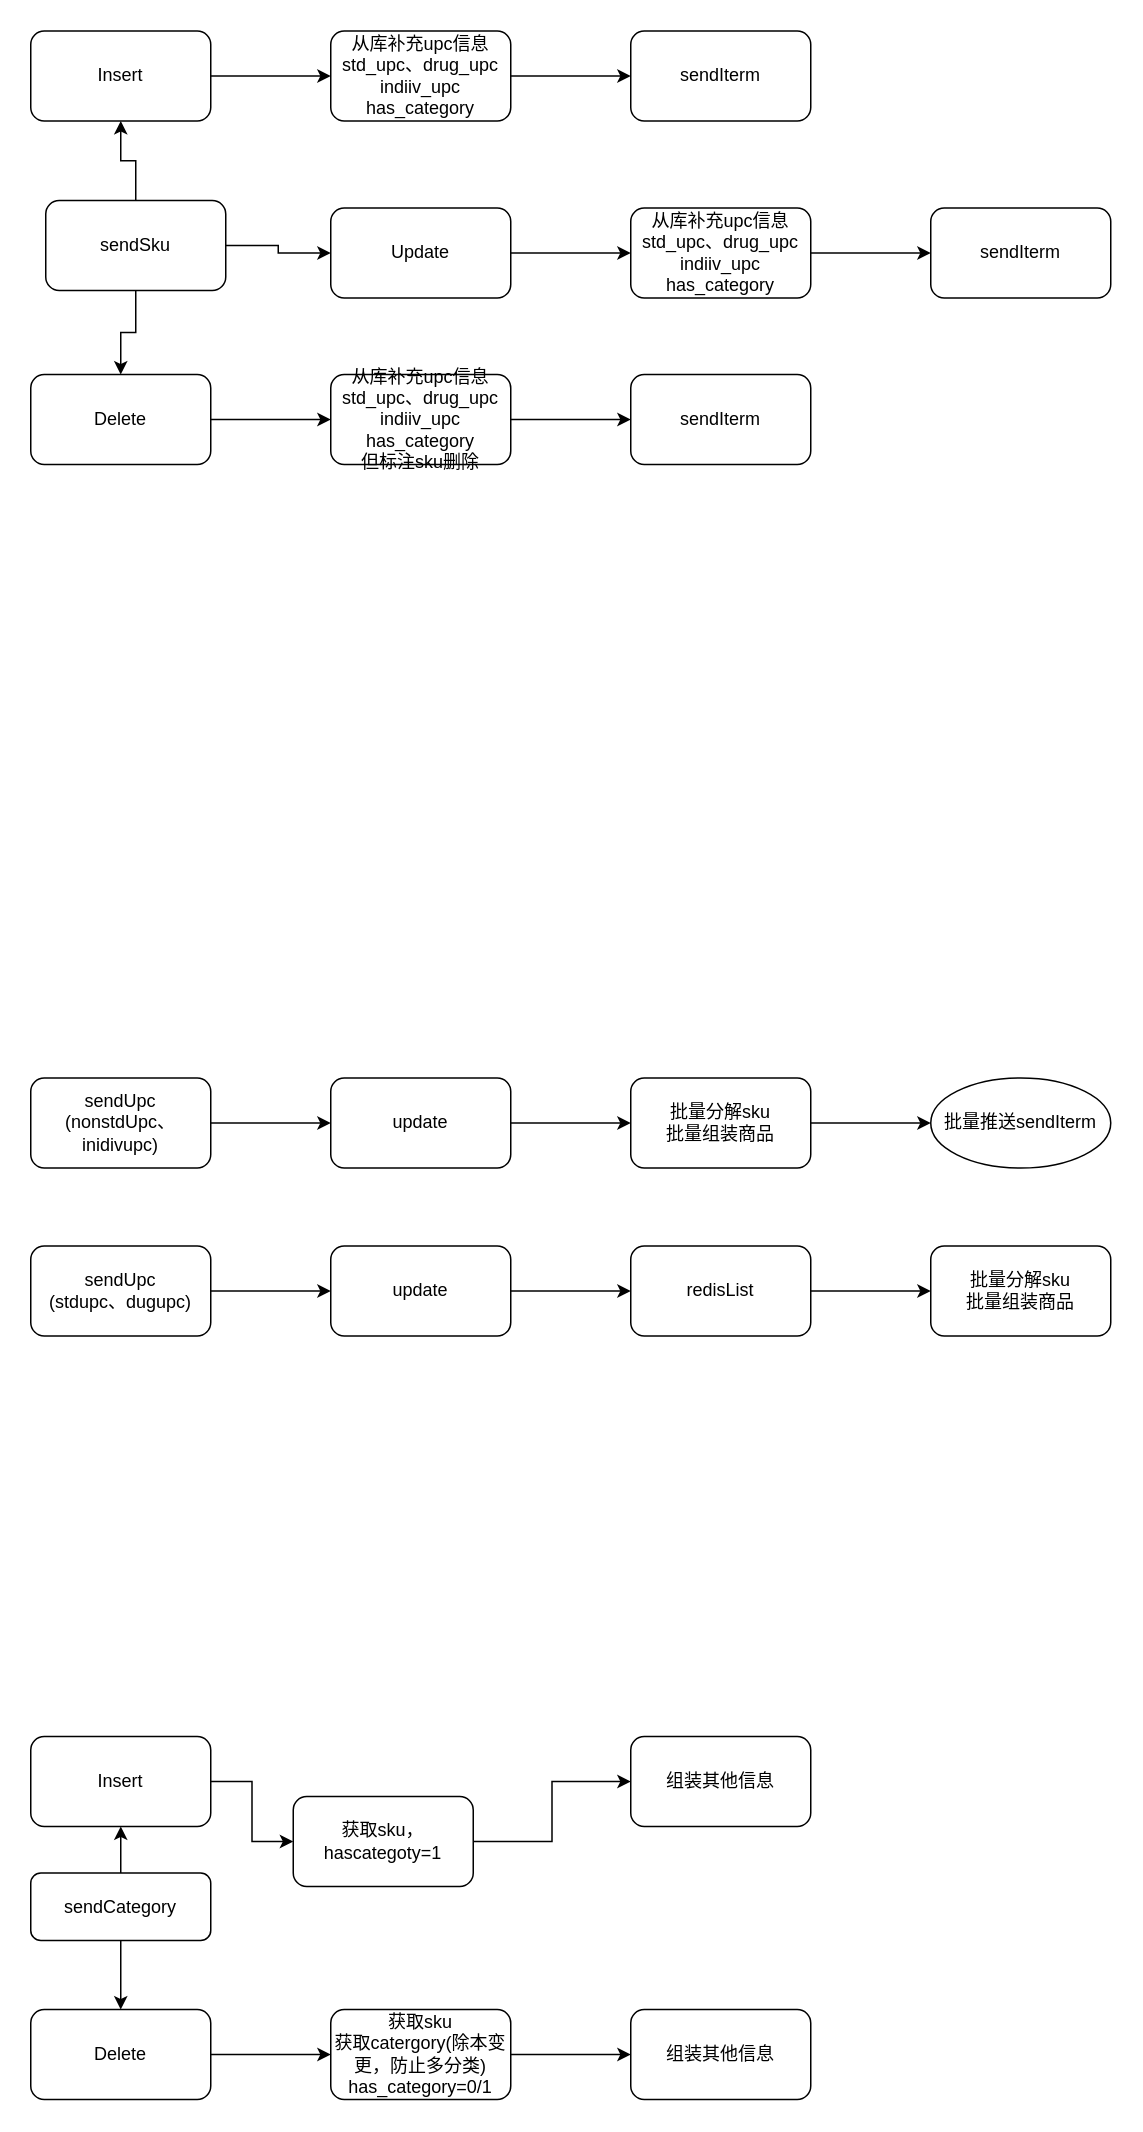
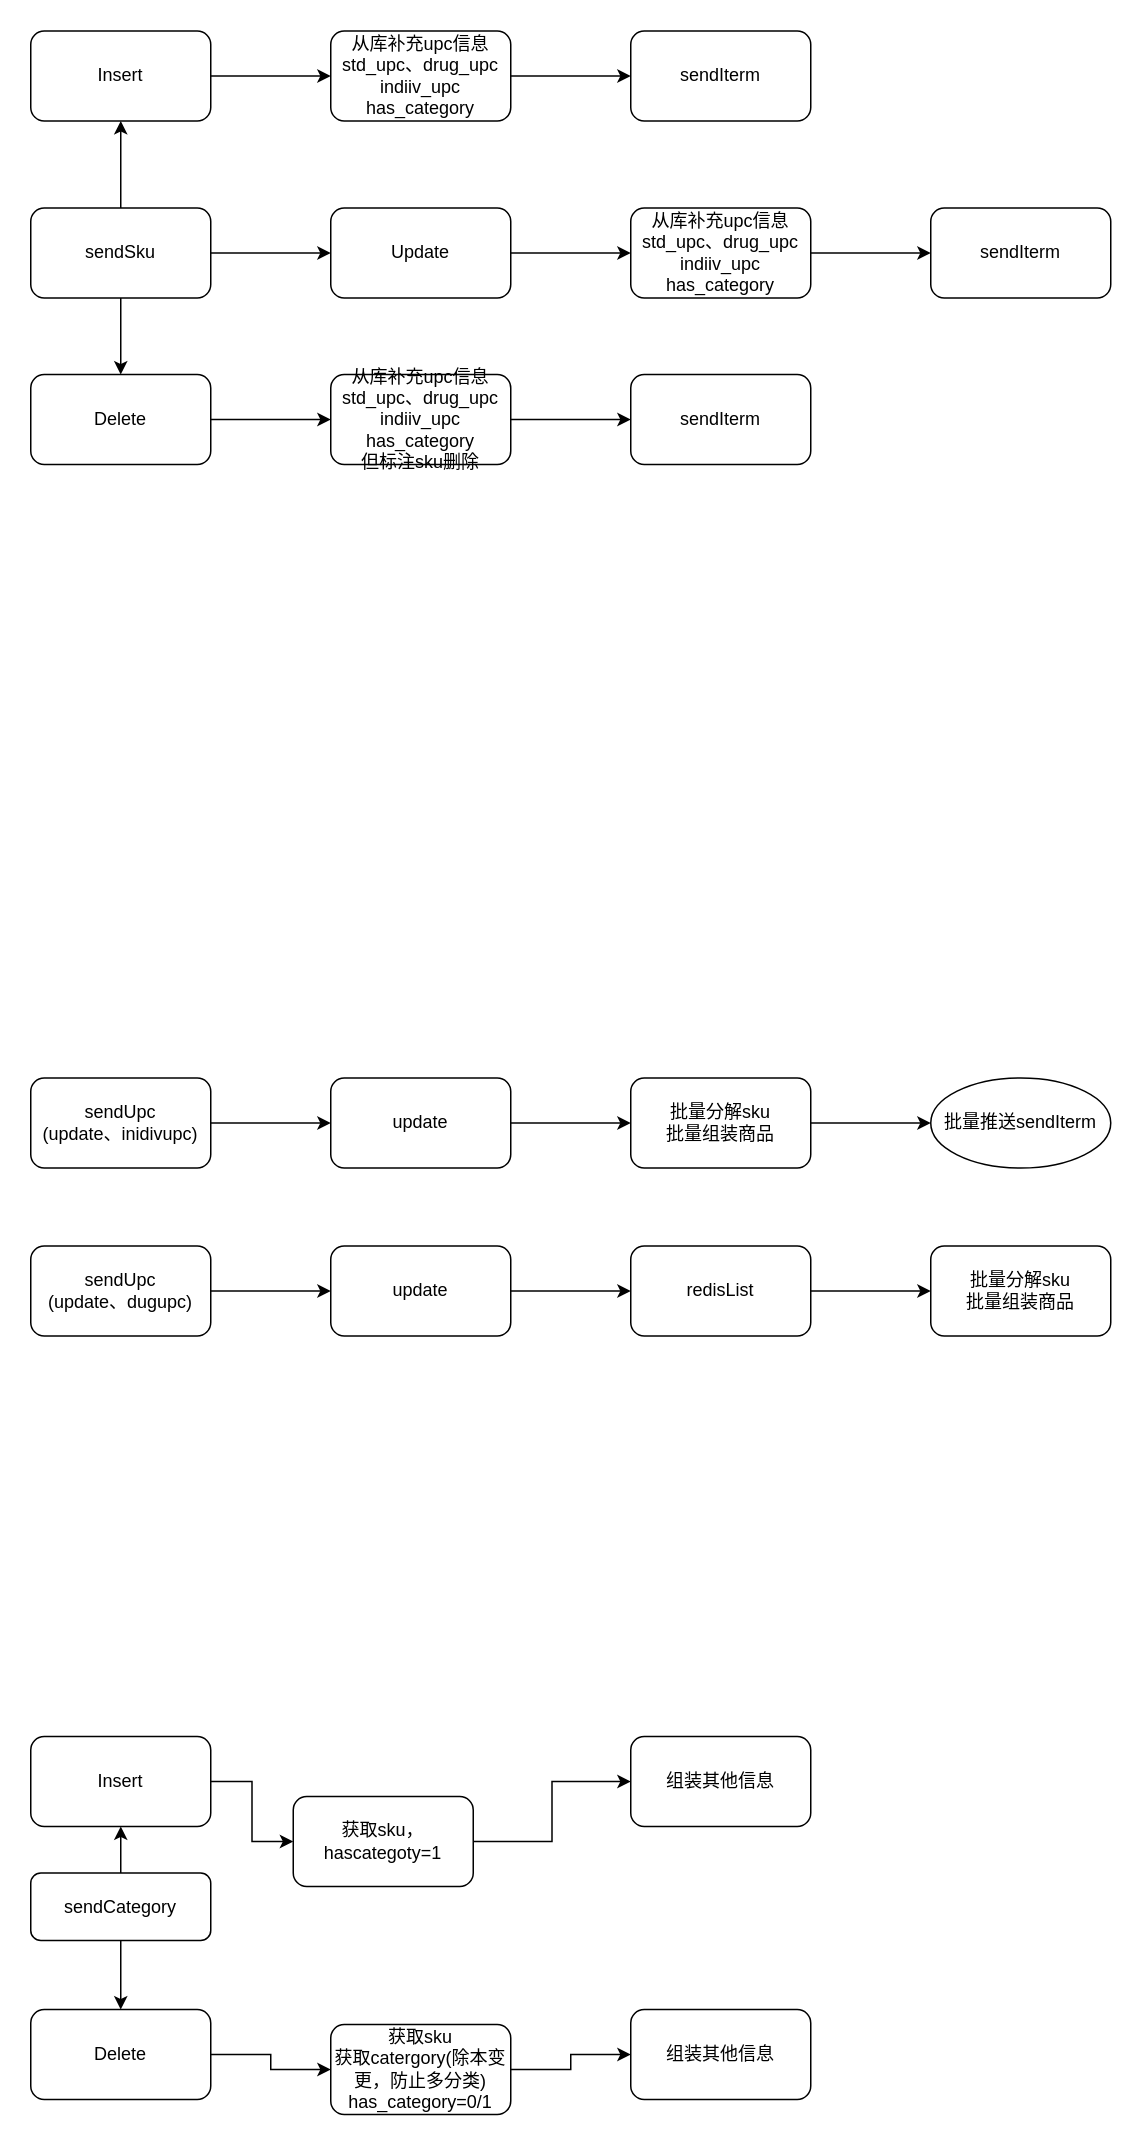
node "sendSku": moved (136, 245) -> (121, 253)
node "sendUpc (nonstdUpc、inidivupc)": label "sendUpc (nonstdUpc、inidivupc)" -> "sendUpc (update、inidivupc)"
node "sendUpc (stdupc、dugupc)": label "sendUpc (stdupc、dugupc)" -> "sendUpc (update、dugupc)"
node "获取sku 获取catergory(除本变更，防止多分类) has_category=0/1": moved (421, 2054) -> (421, 2069)
